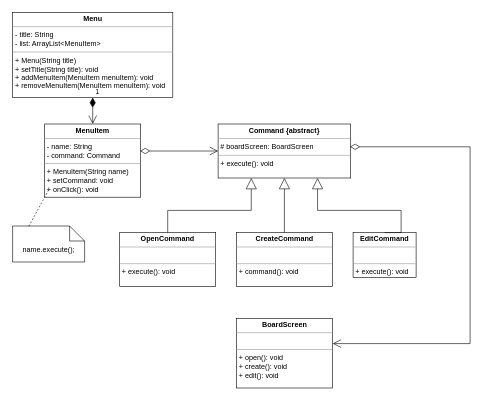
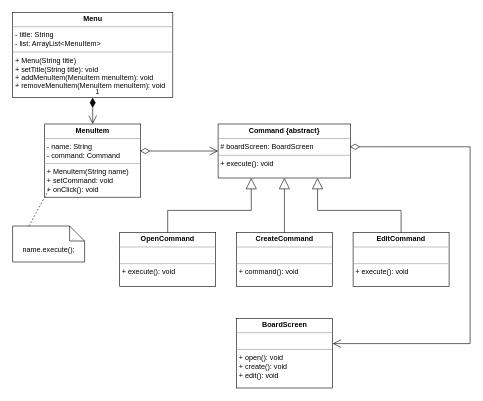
node "EditCommand + execute(): void": size 63x45 -> 96x54
